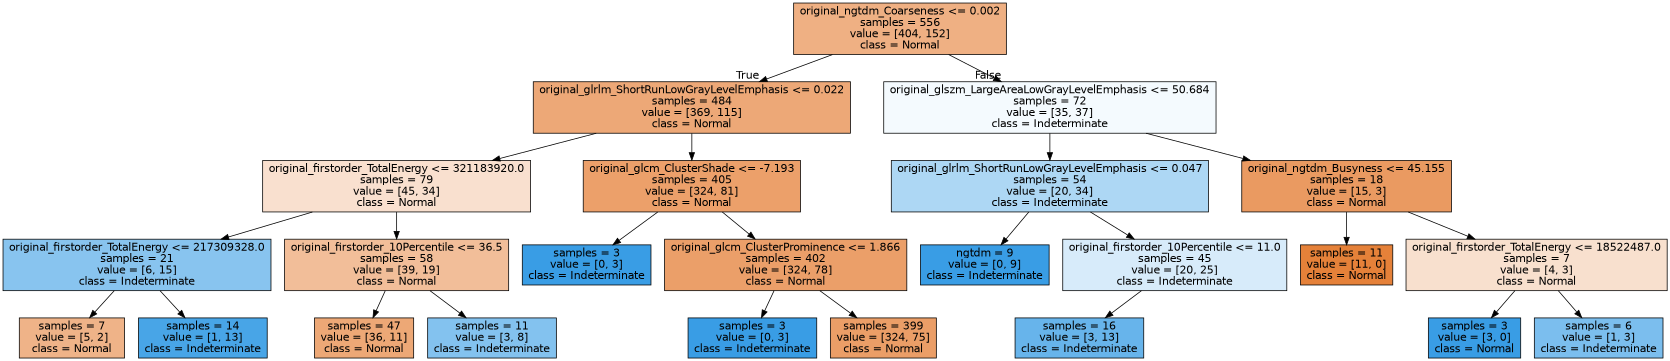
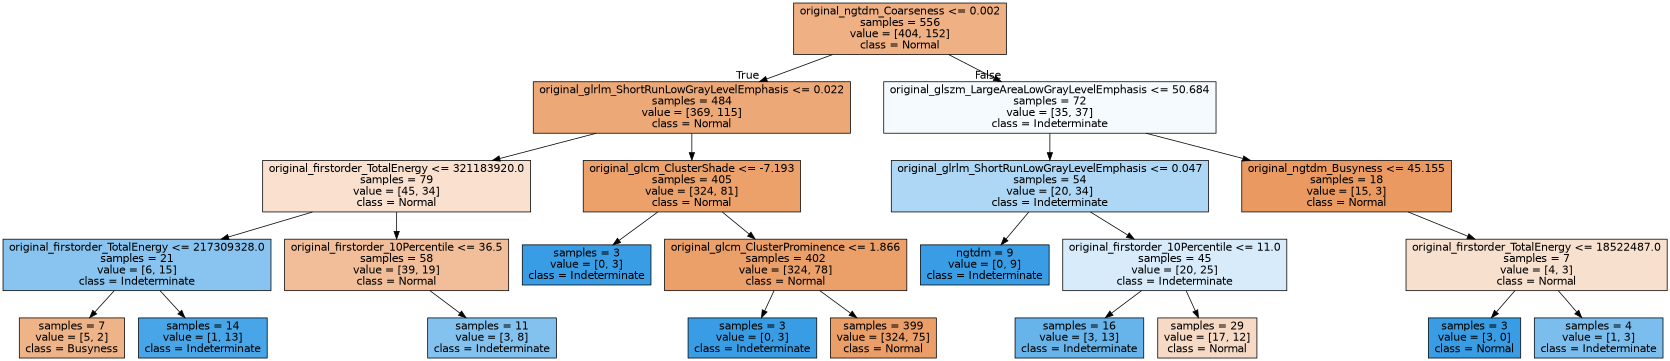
node "samples = 11 value = [11, 0] class = Normal": removed
node "samples = 7 value = [5, 2] class = Normal": label "samples = 7 value = [5, 2] class = Normal" -> "samples = 7 value = [5, 2] class = Busyness"
node "samples = 47 value = [36, 11] class = Normal": removed
node "samples = 29 value = [17, 12] class = Normal": added
node "samples = 6 value = [1, 3] class = Indeterminate": label "samples = 6 value = [1, 3] class = Indeterminate" -> "samples = 4 value = [1, 3] class = Indeterminate"
